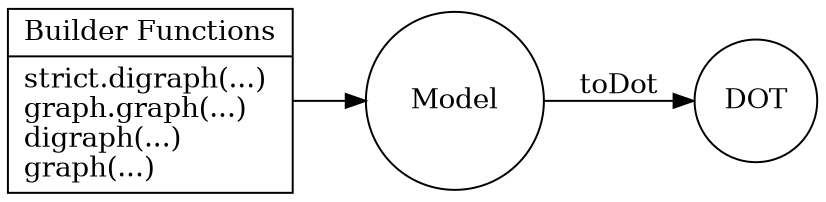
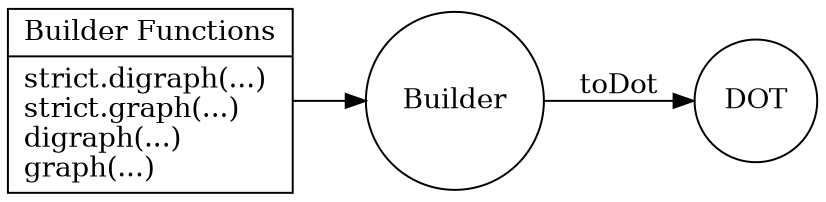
node "Model": label "Model" -> "Builder"
node "Builder Functions": text "graph.graph(...)" -> "strict.graph(...)"
